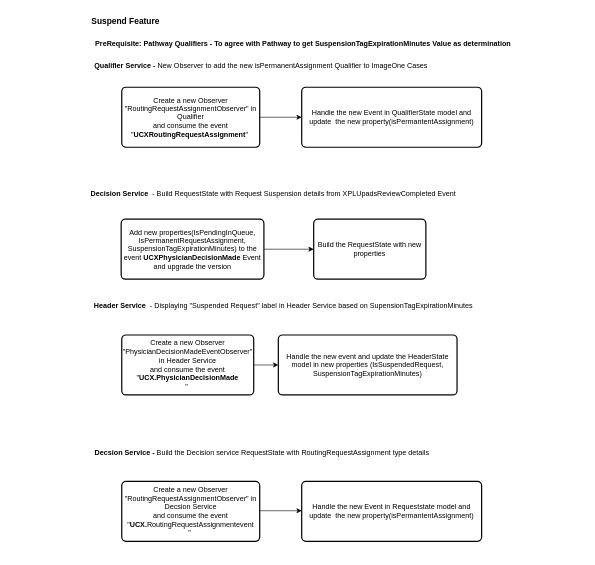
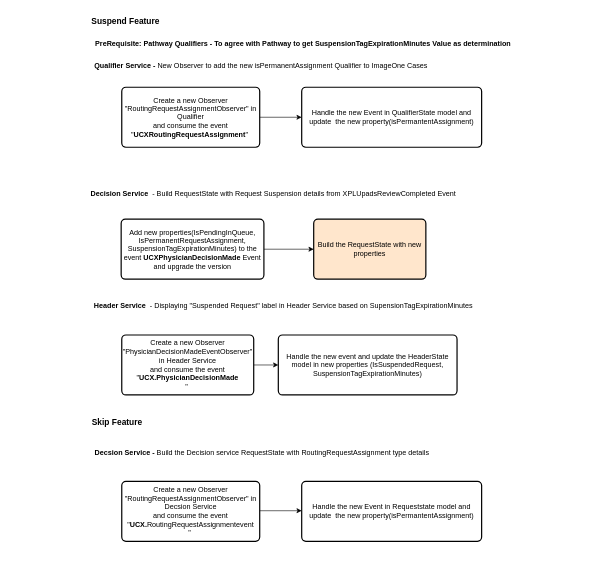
node "Build the RequestState with new properties": fillcolor #ffffff -> #ffe6cc
node "Skip Feature": added
